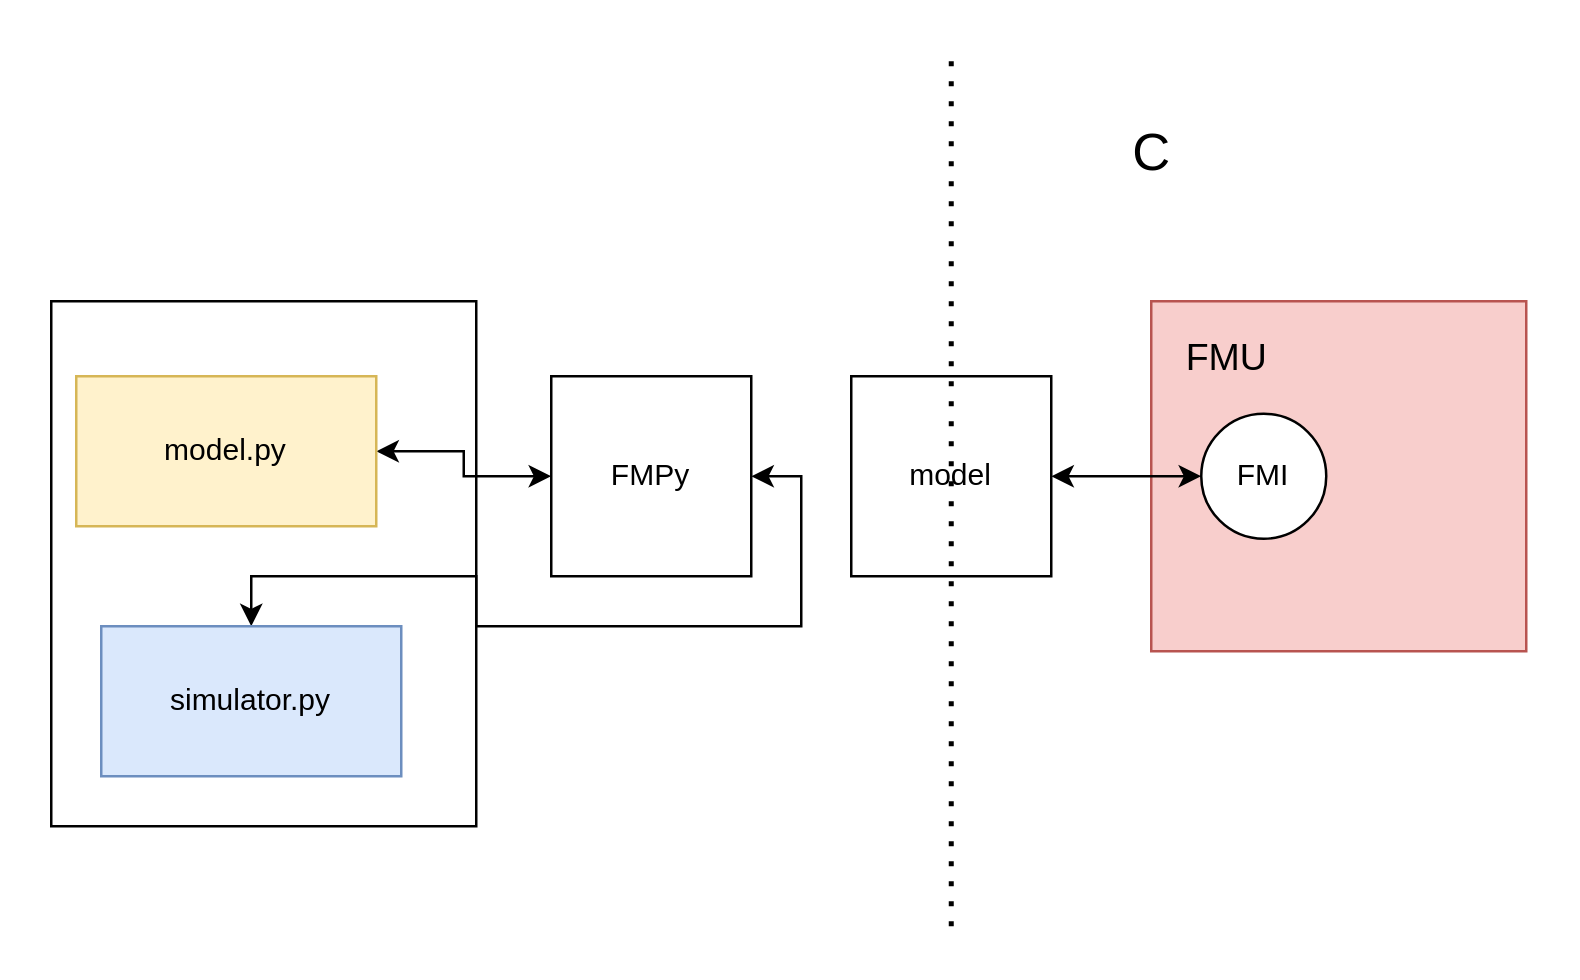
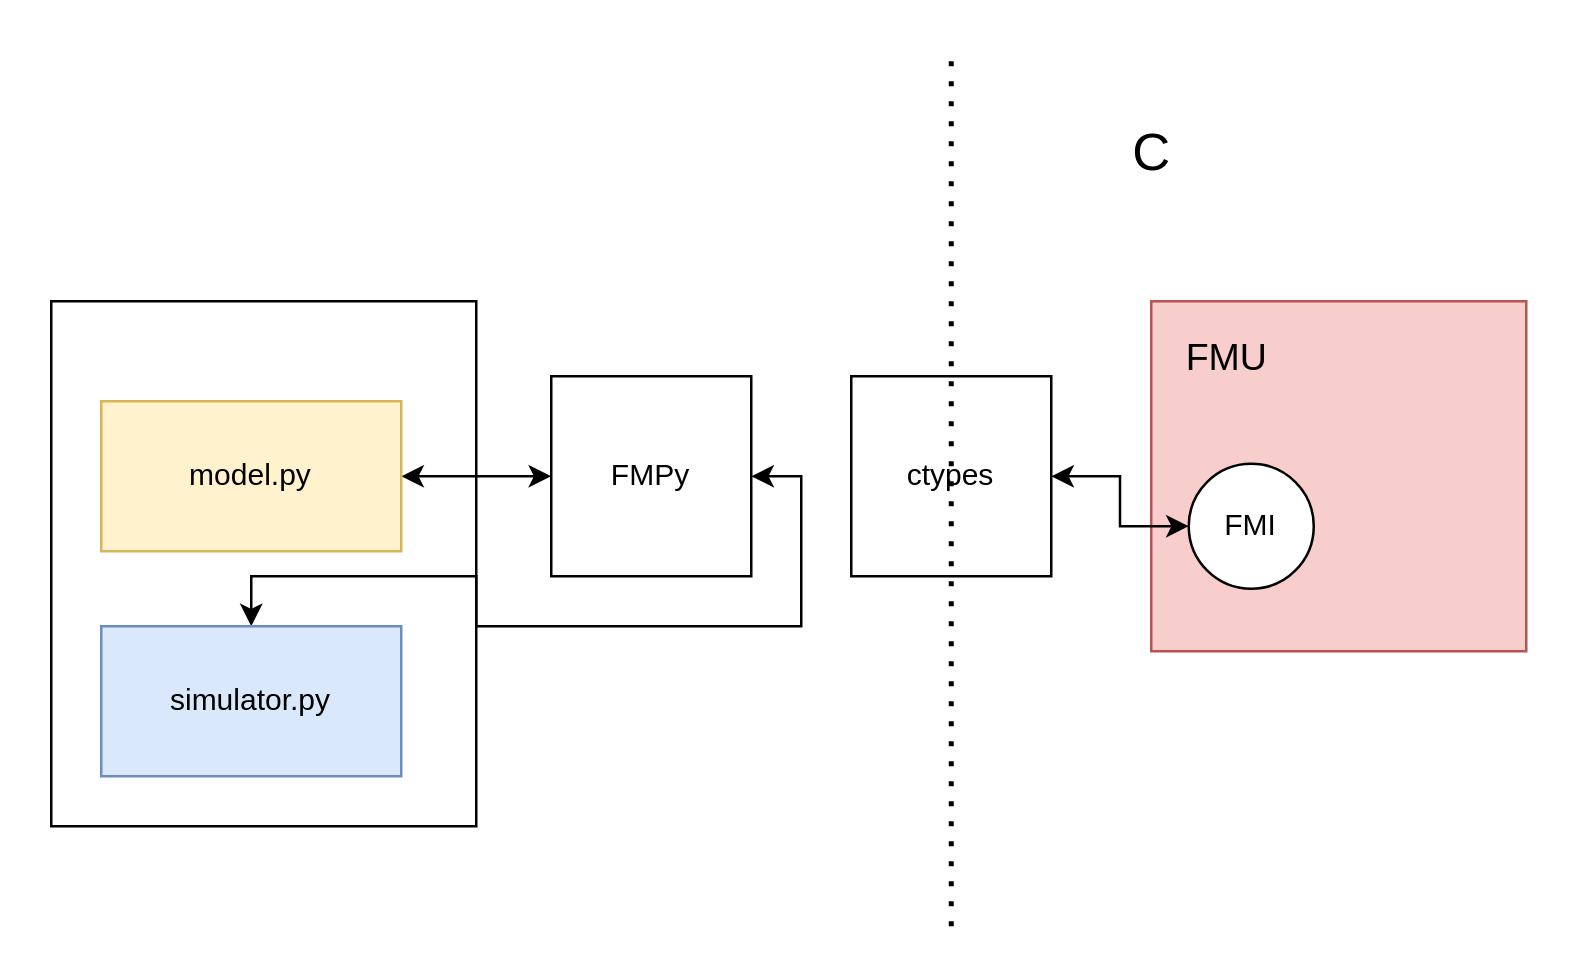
node "model.py": moved (226, 451) -> (251, 476)
node "model": label "model" -> "ctypes"
node "FMI": moved (1264, 476) -> (1251, 526)
